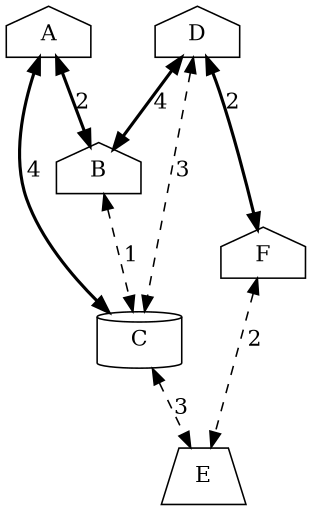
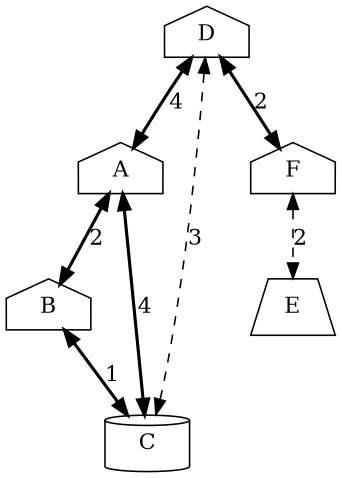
edge "D" -- "B": now "D" -- "A"
edge "B" -- "C": style dashed -> bold
edge "C" -- "E": removed, label "3"
